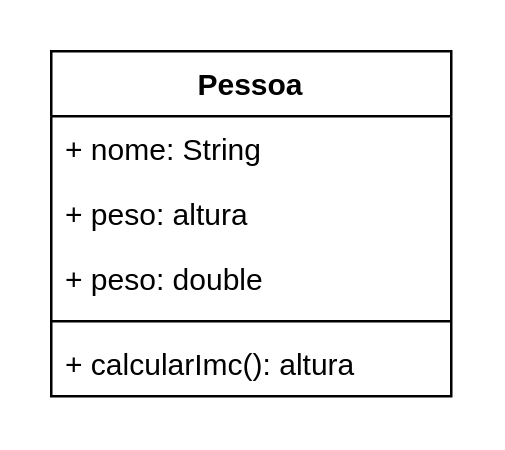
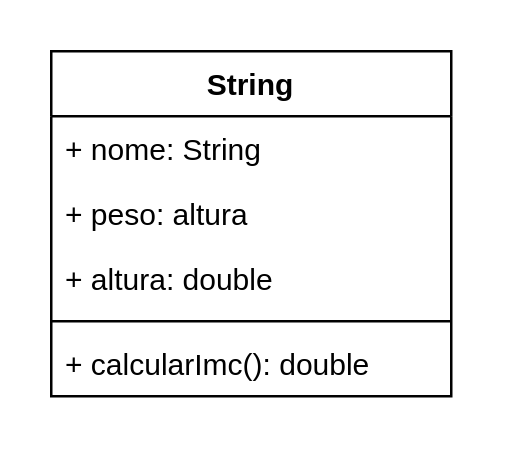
node "Pessoa": label "Pessoa" -> "String"
node "+ peso: double": label "+ peso: double" -> "+ altura: double"
node "+ calcularImc(): altura": label "+ calcularImc(): altura" -> "+ calcularImc(): double"
